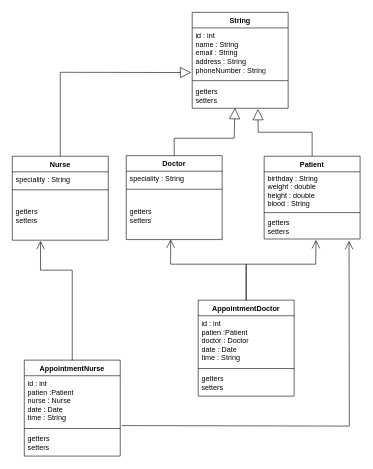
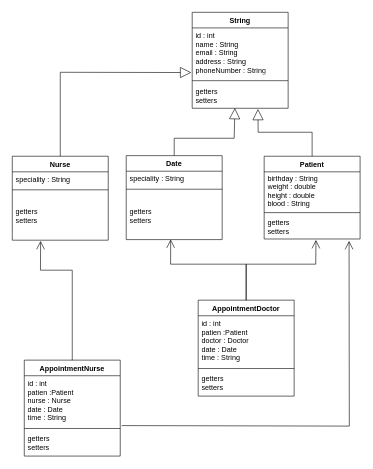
node "Doctor": label "Doctor" -> "Date"
